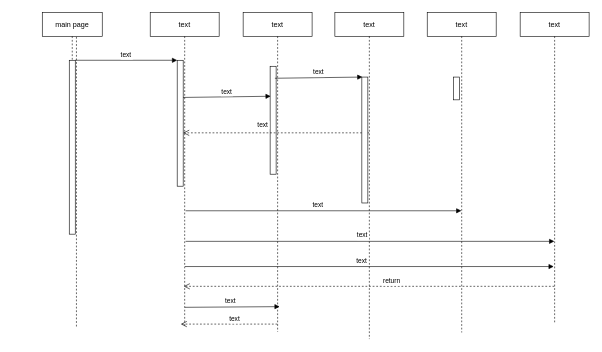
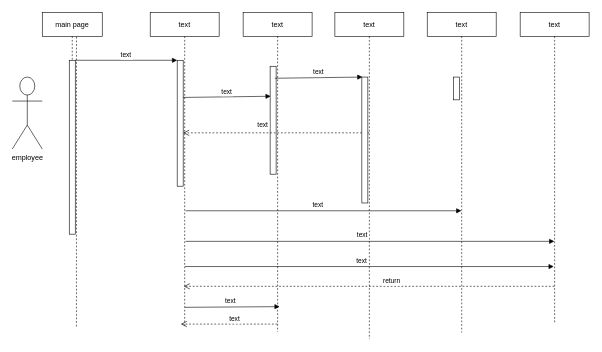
node "employee": added
